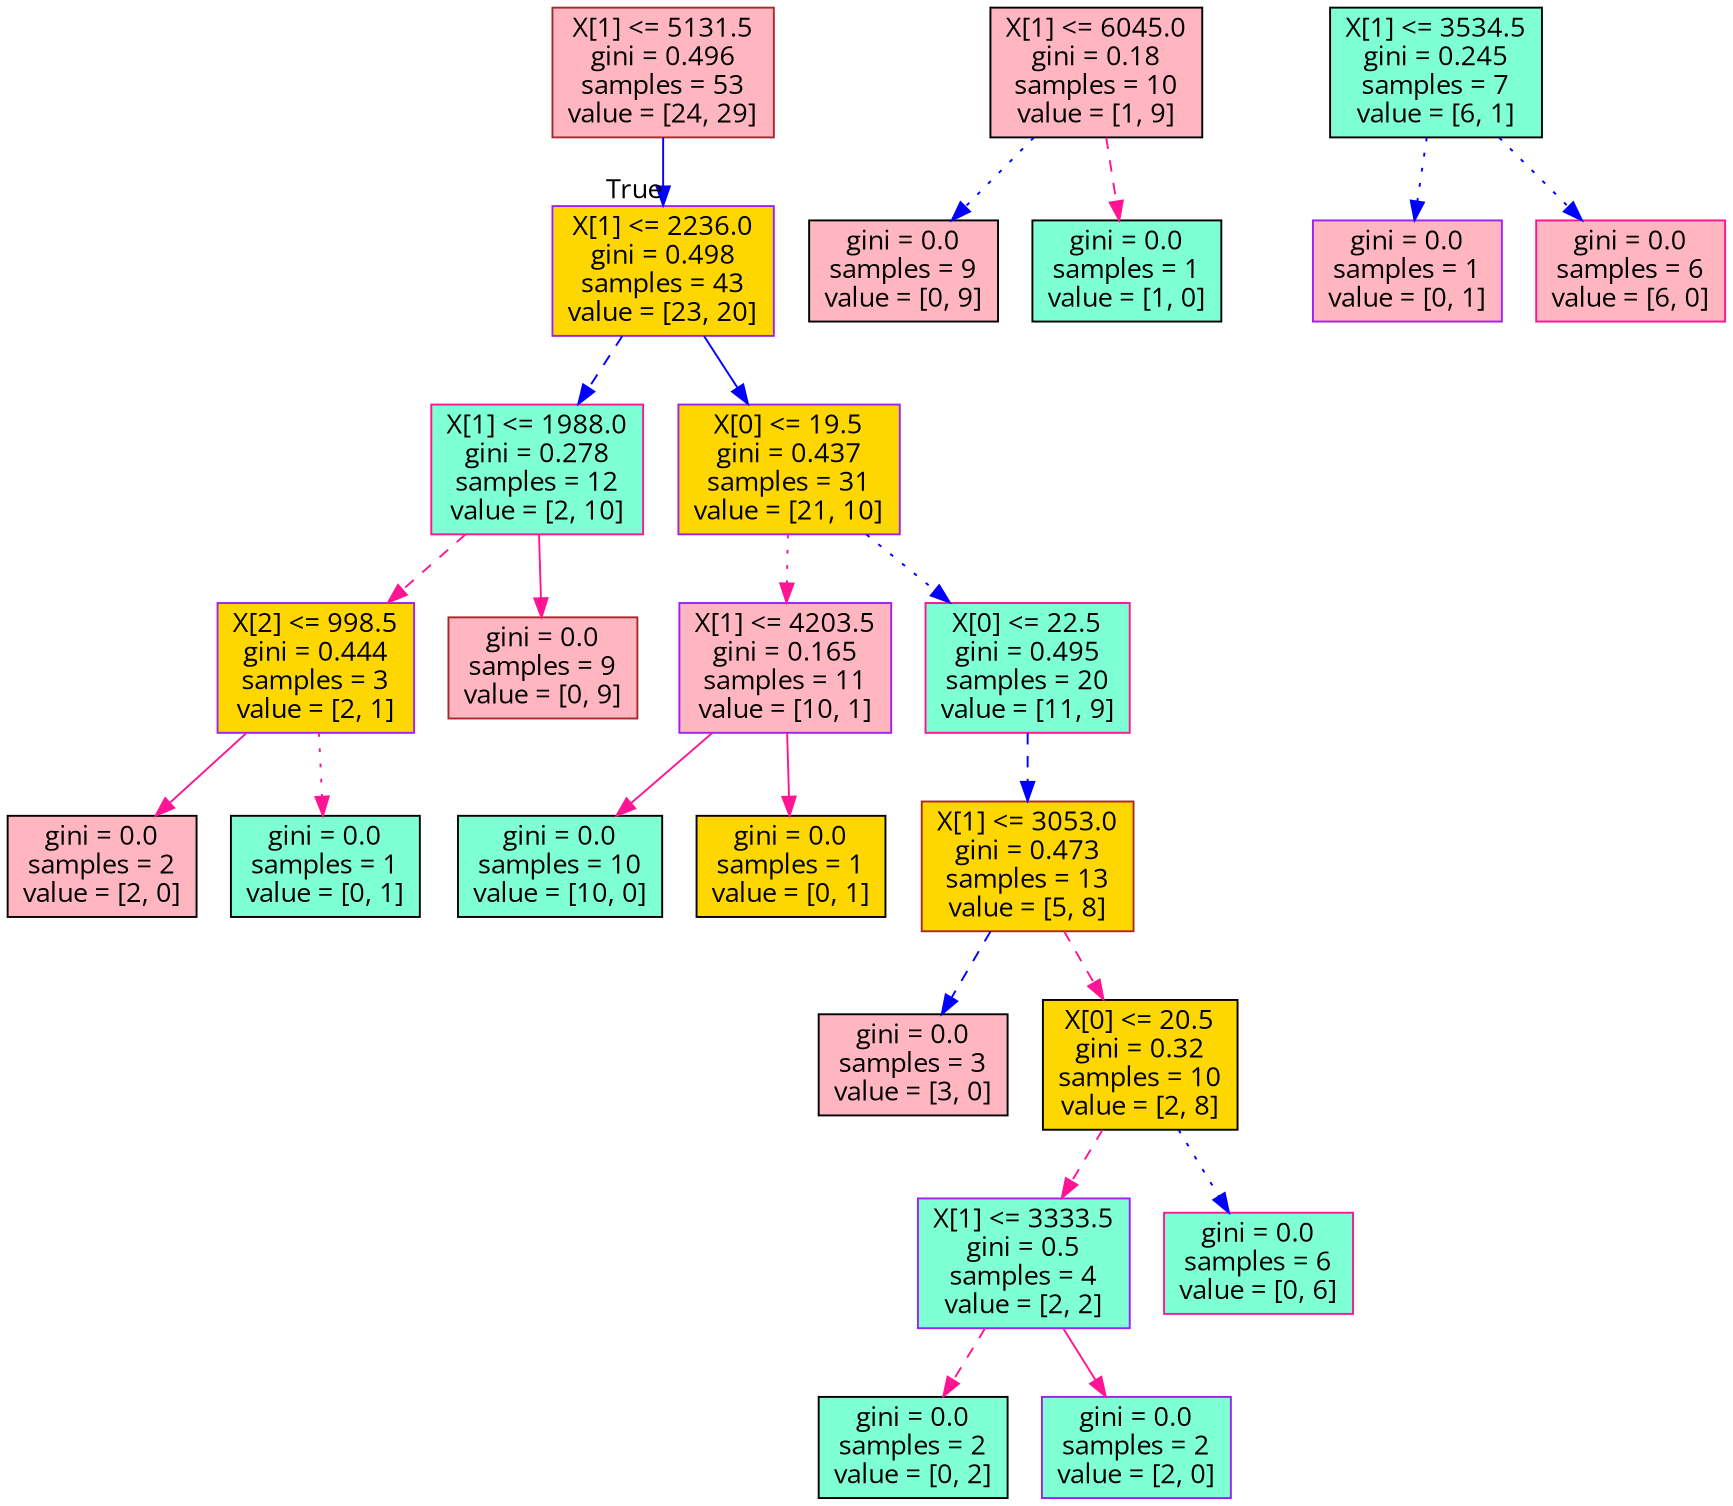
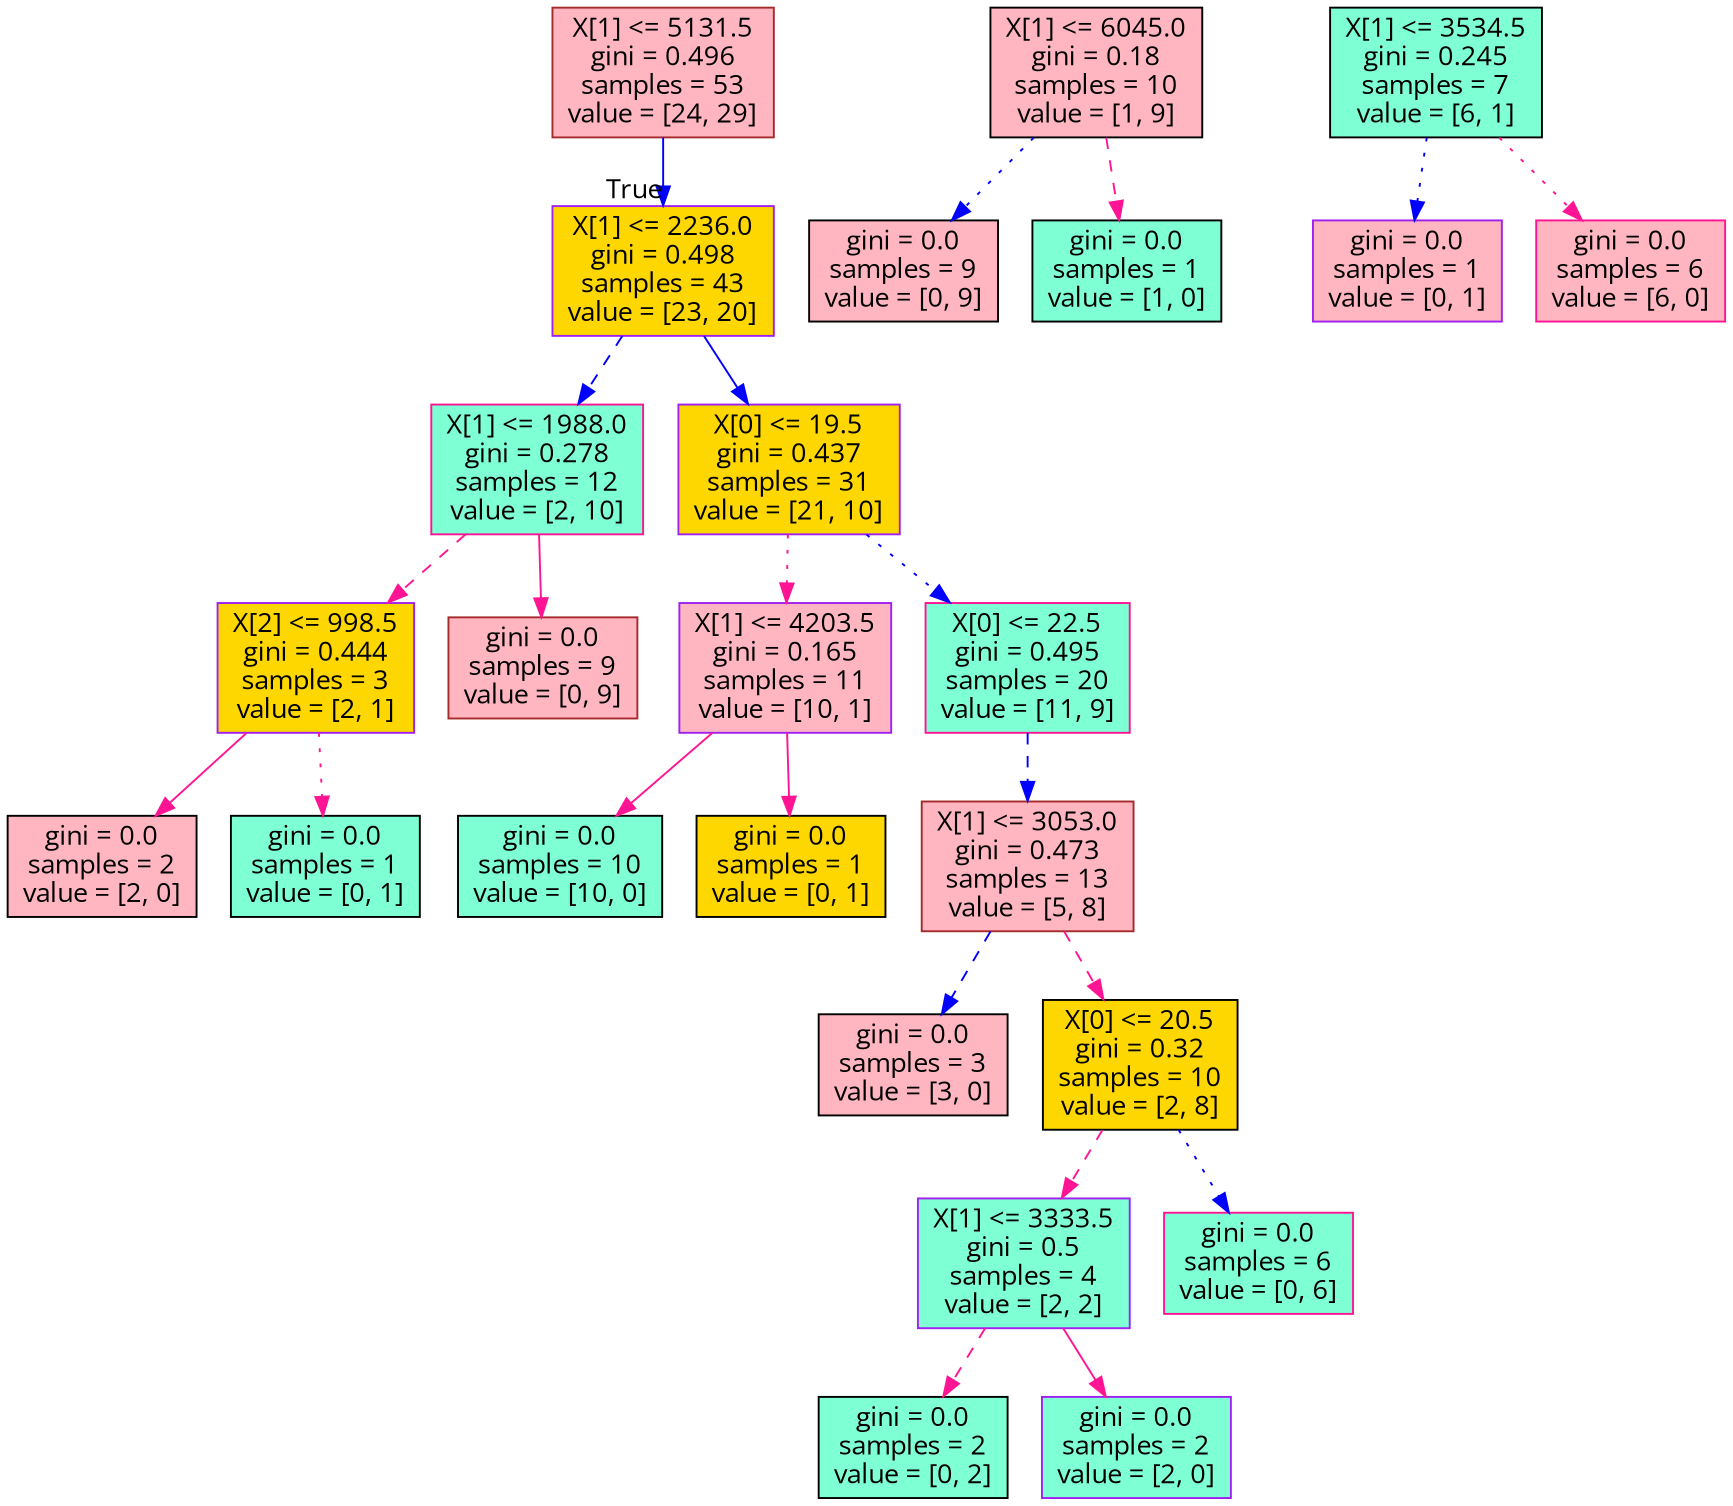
edge "X[1] <= 3534.5 gini = 0.245 samples = 7 value = [6, 1]" -> "gini = 0.0 samples = 6 value = [6, 0]": color blue -> deeppink
node "X[1] <= 3053.0 gini = 0.473 samples = 13 value = [5, 8]": fillcolor gold -> lightpink
